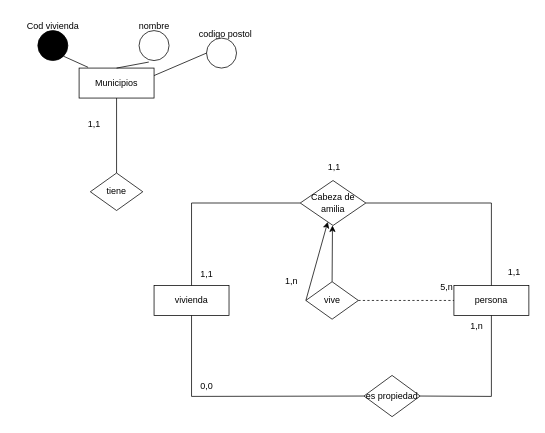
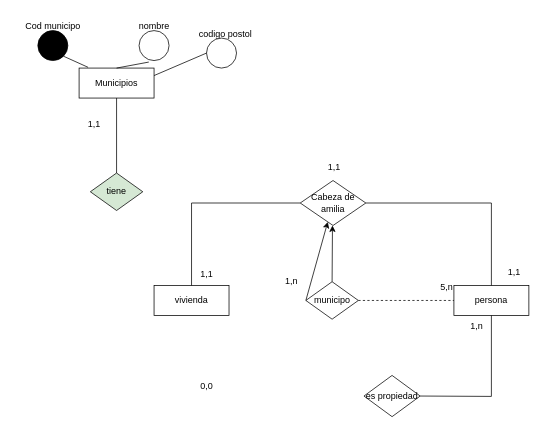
node "Cod vivienda": label "Cod vivienda" -> "Cod municipo"
node "tiene": fillcolor #ffffff -> #d5e8d4
node "vive": label "vive" -> "municipo"
edge "vivienda" -- "es propiedad": removed
